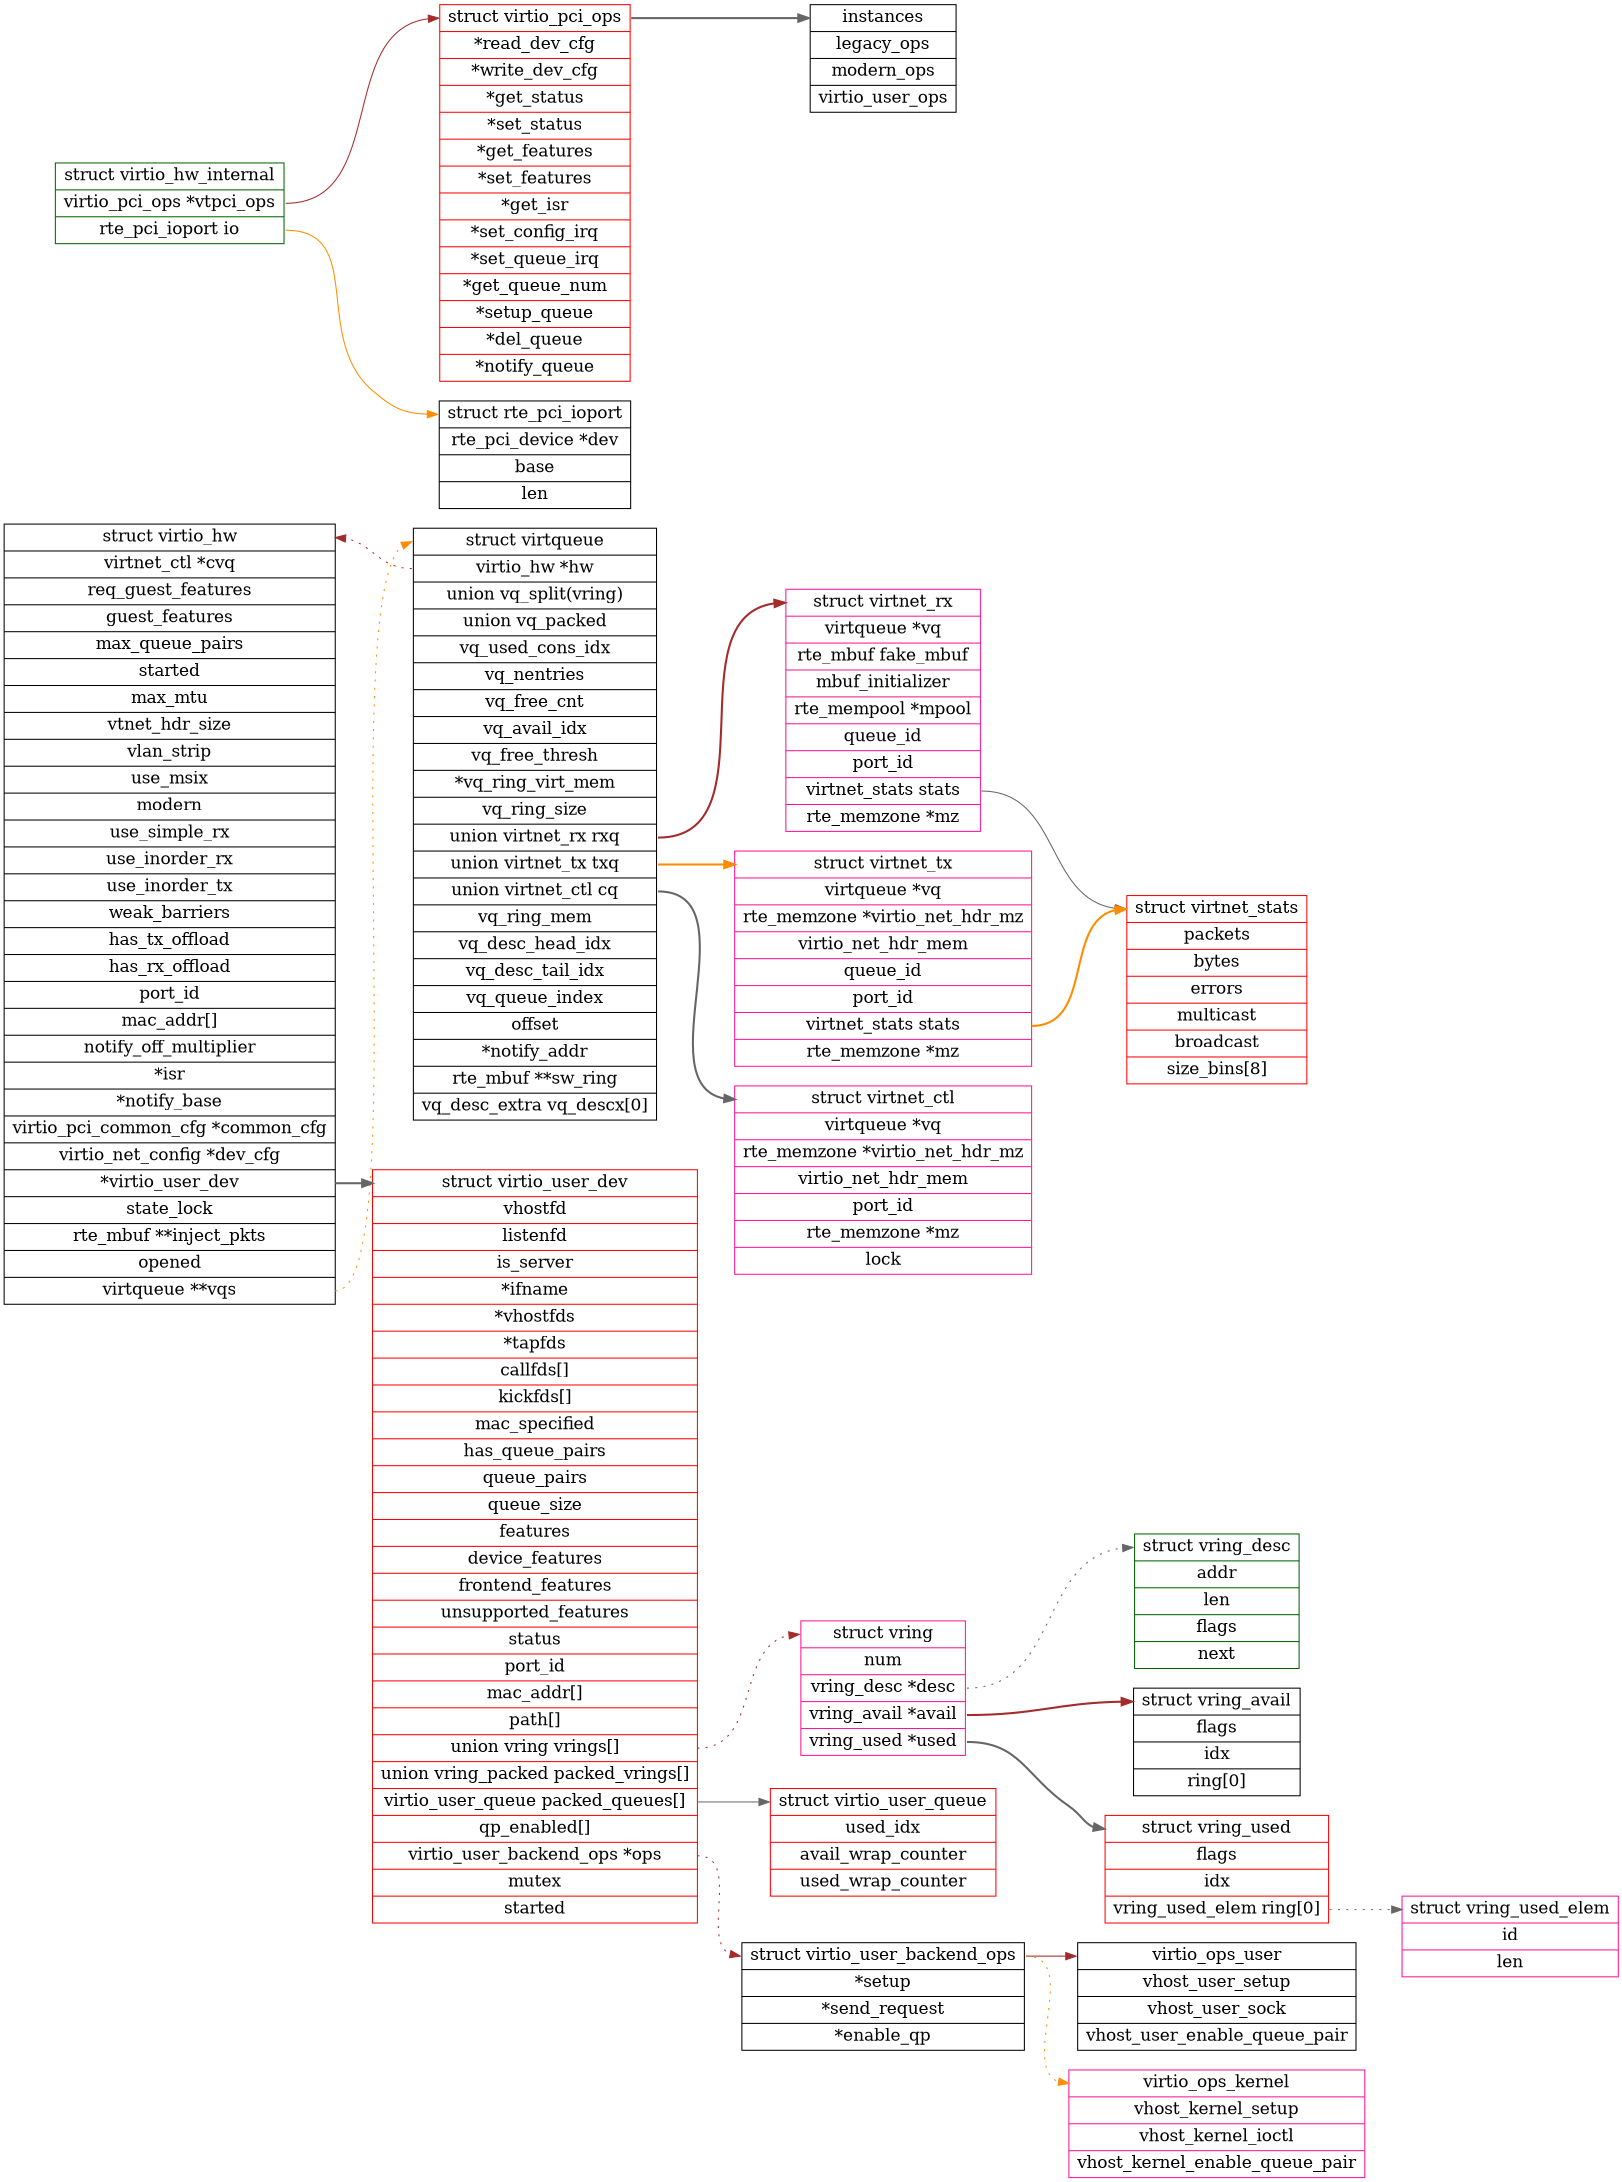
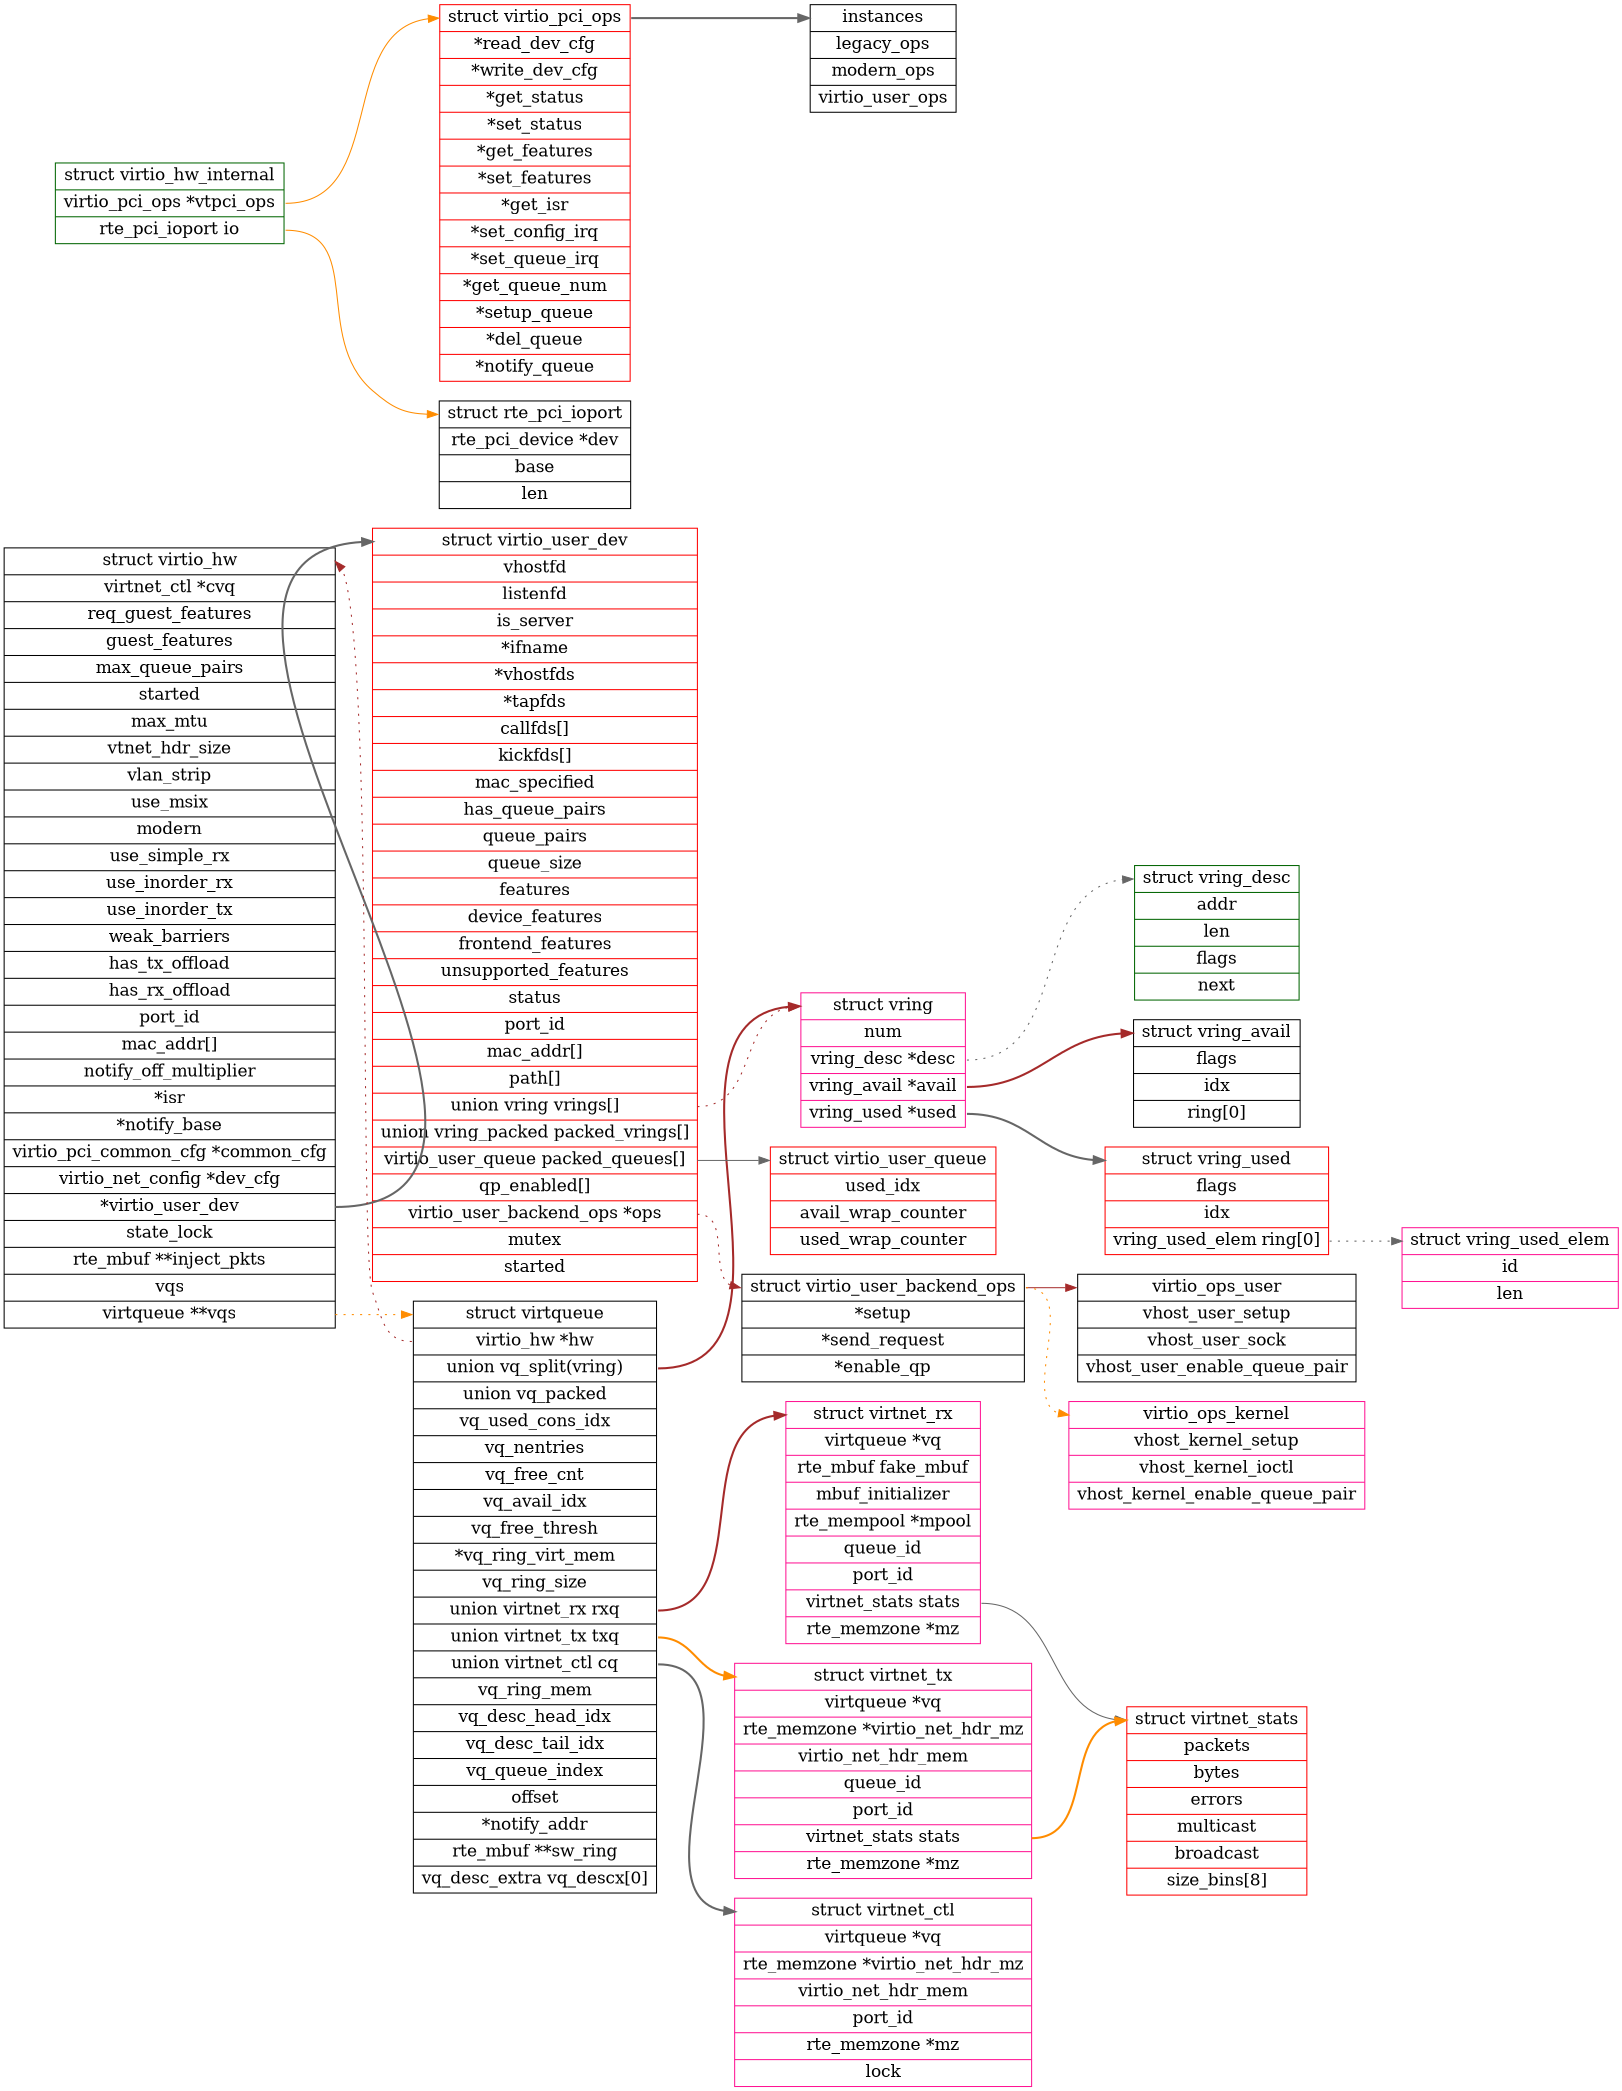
edge "struct virtio_hw_internal" -> "struct virtio_pci_ops": color brown -> darkorange
edge "struct virtqueue" -> "struct vring": added
node "struct virtio_hw": text "opened" -> "vqs"
